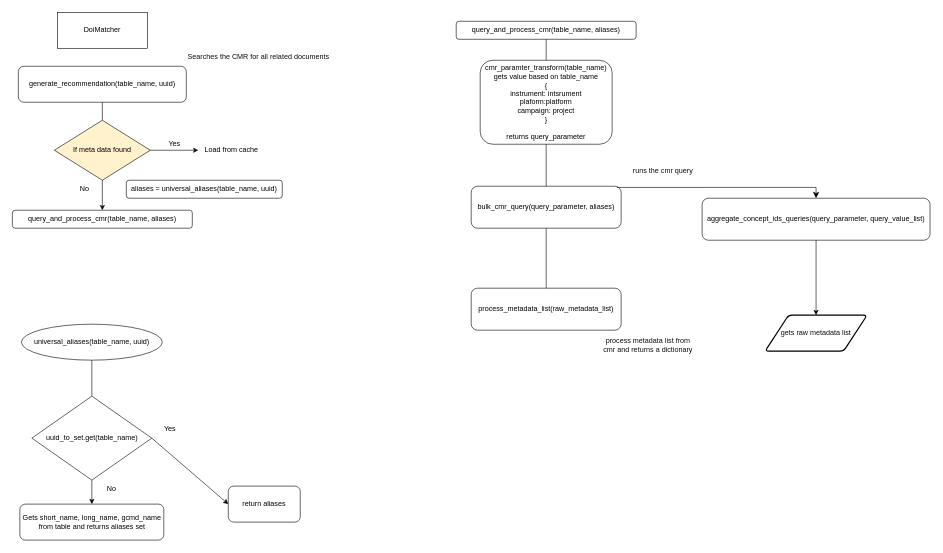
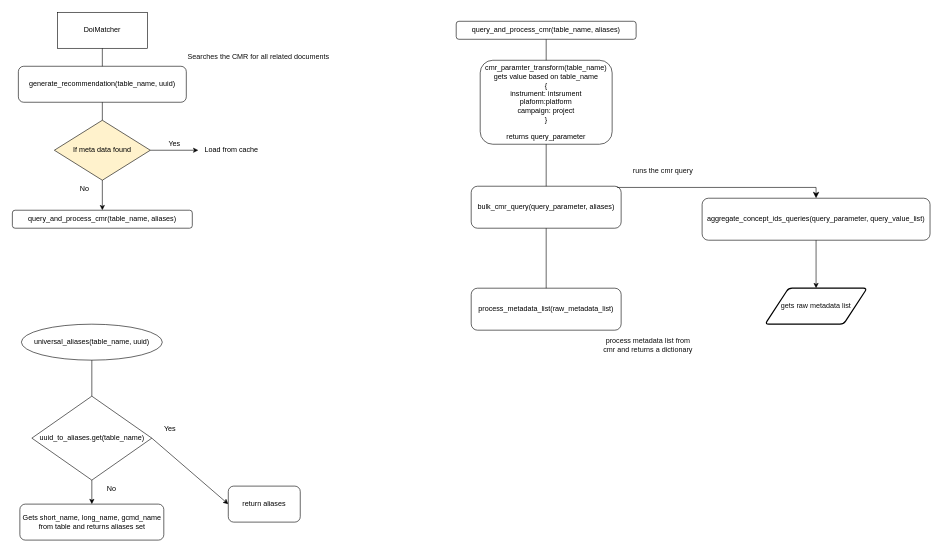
edge "DoiMatcher" -- "generate_recommendation(table_name, uuid)": added
node "aliases = universal_aliases(table_name, uuid)": removed
node "gets raw metadata list": moved (816, 333) -> (816, 306)
node "uuid_to_set.get(table_name)": label "uuid_to_set.get(table_name)" -> "uuid_to_aliases.get(table_name)"
